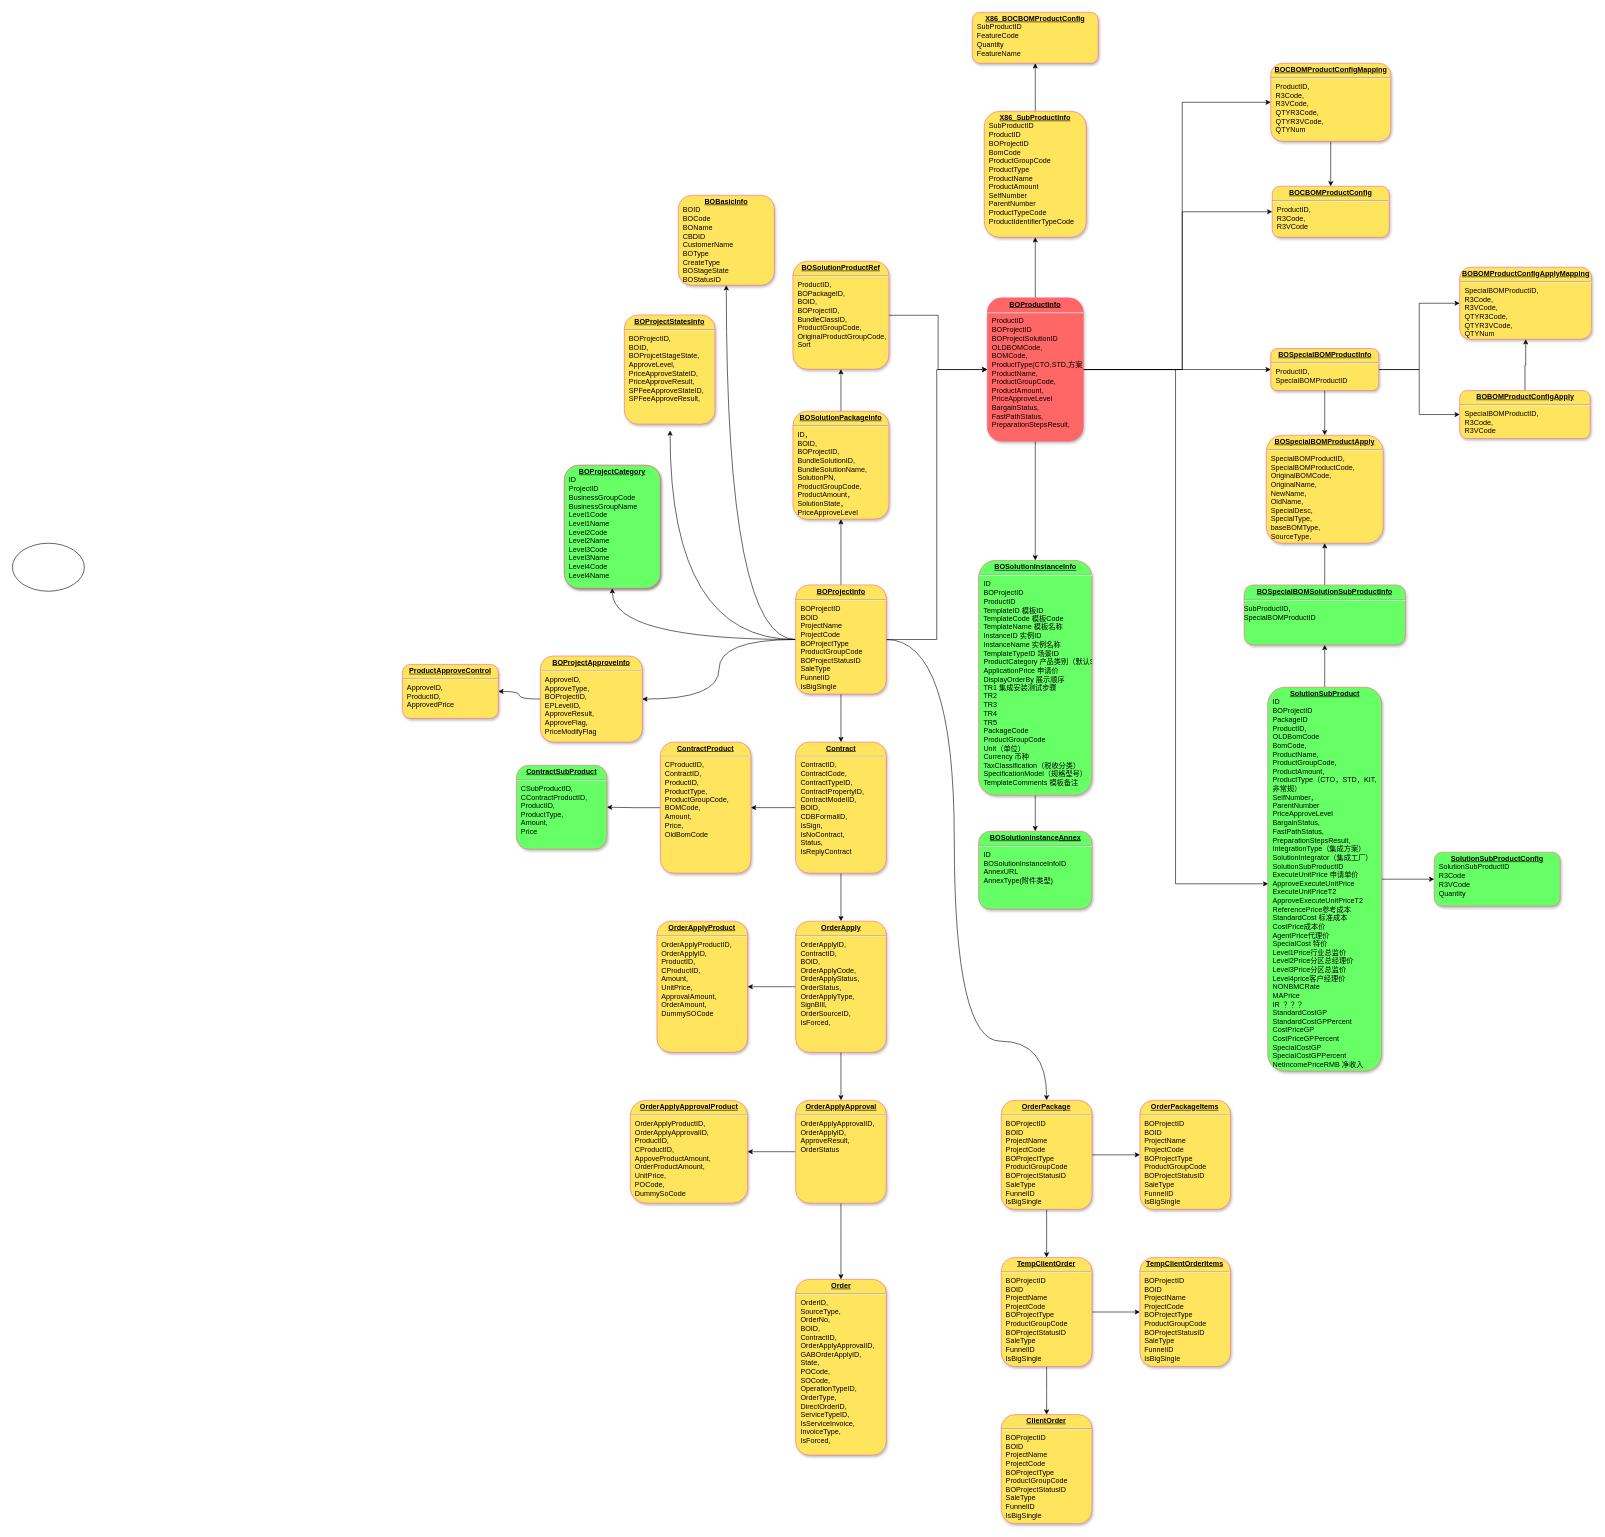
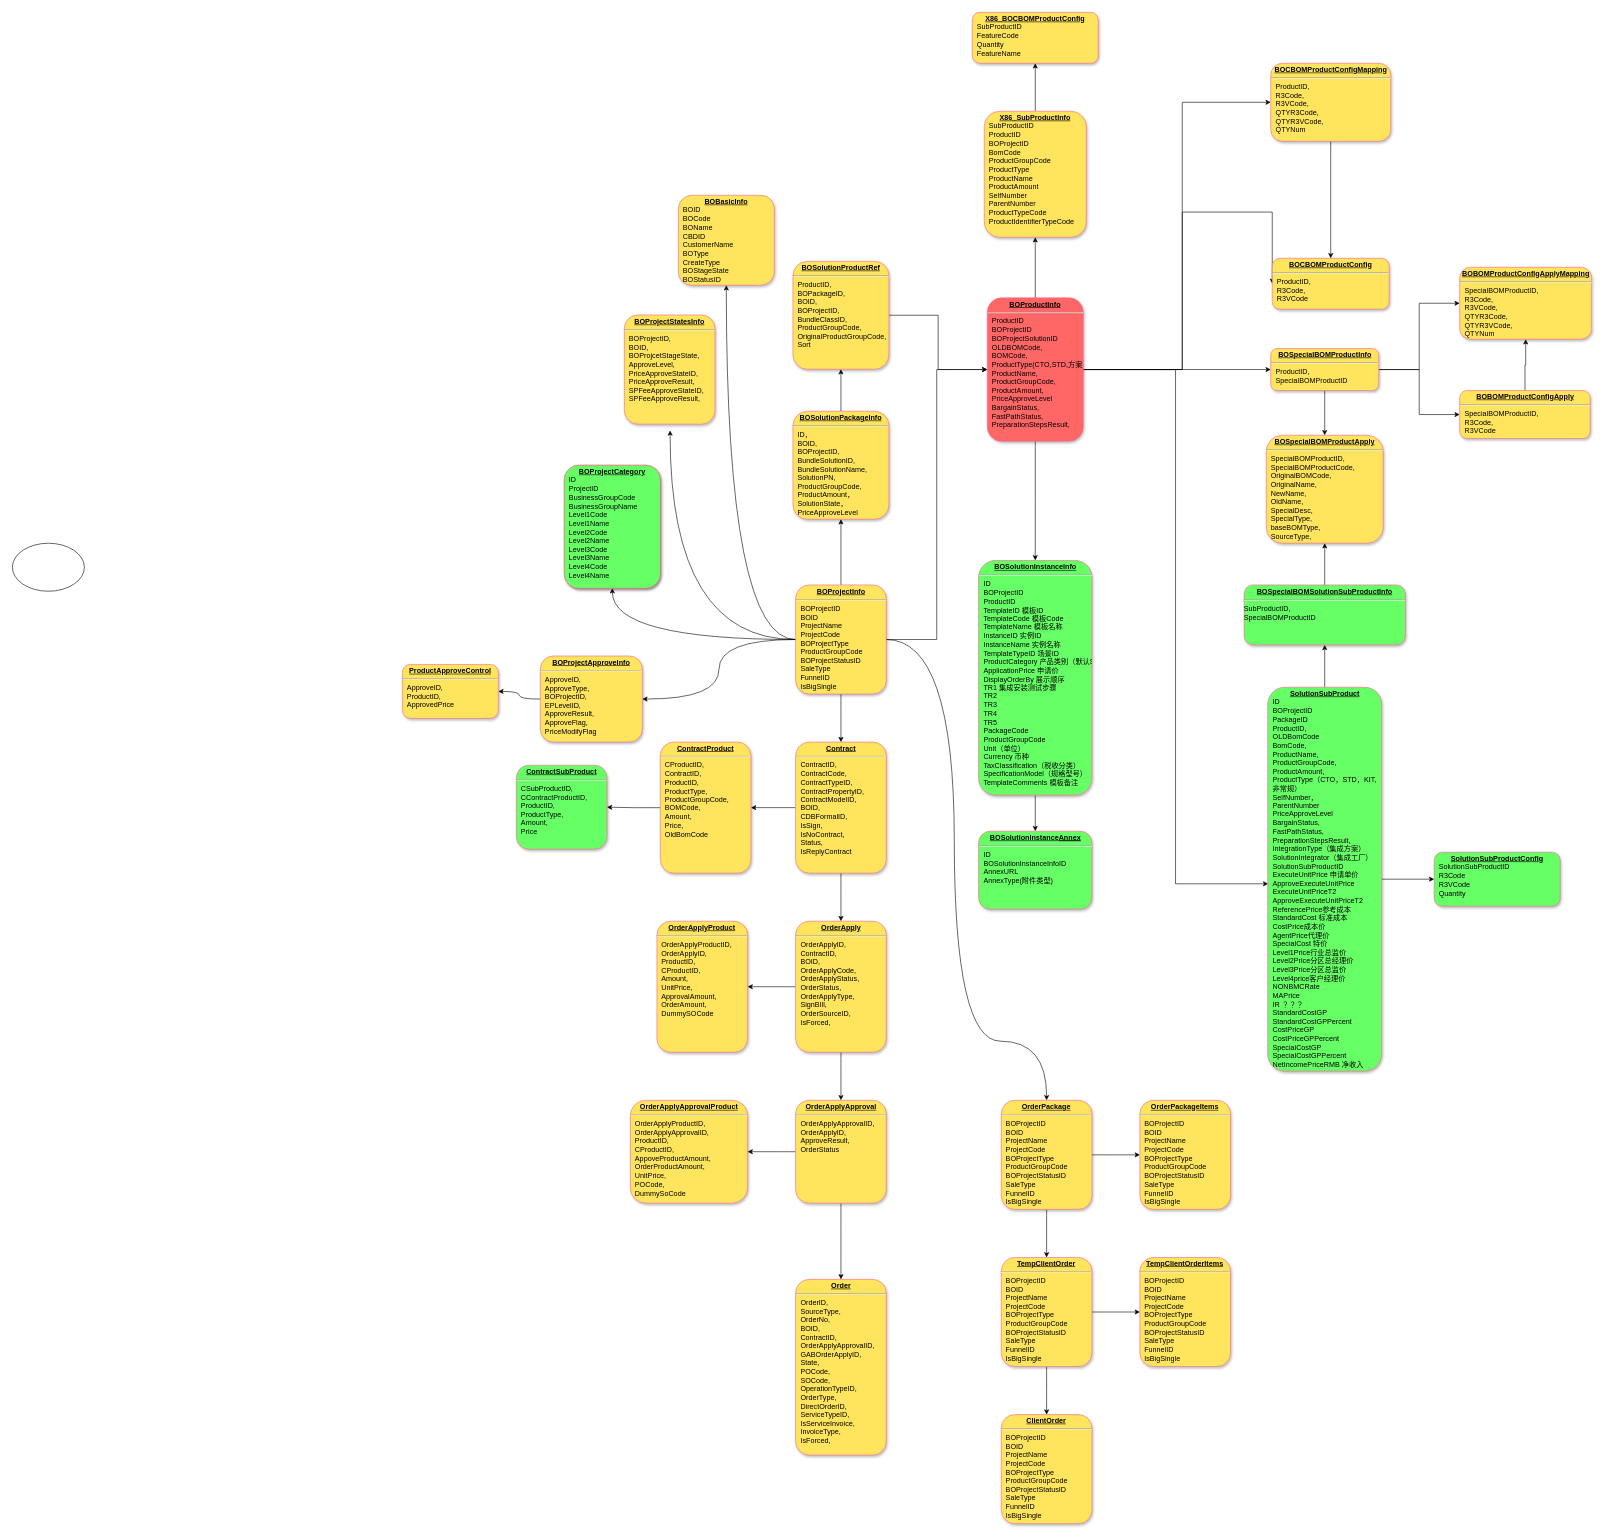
node "BOCBOMProductConfig ProductID, R3Code, R3VCode": moved (1331, 212) -> (1331, 284)
